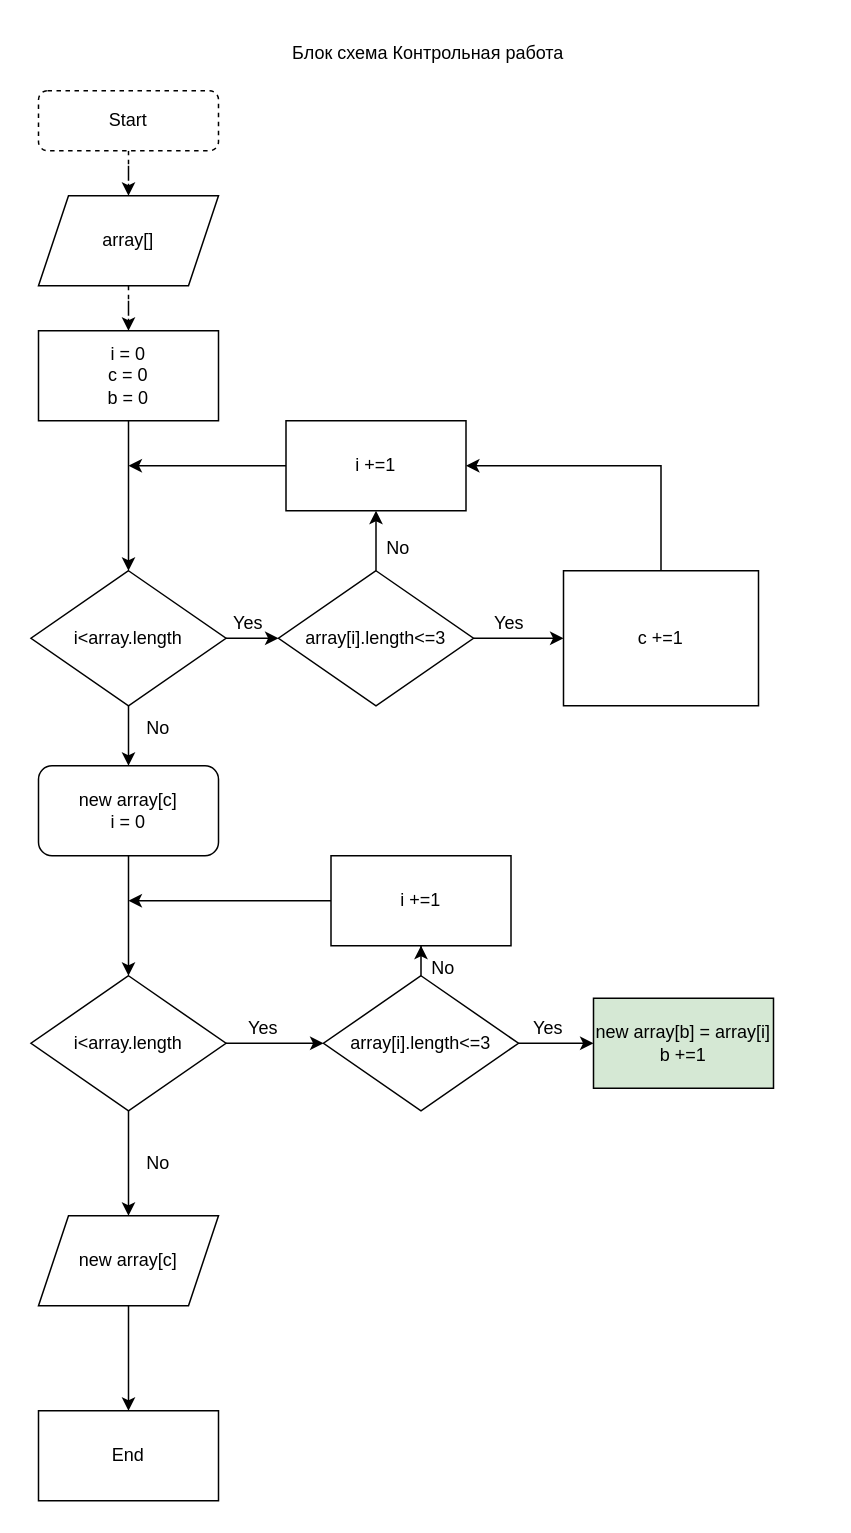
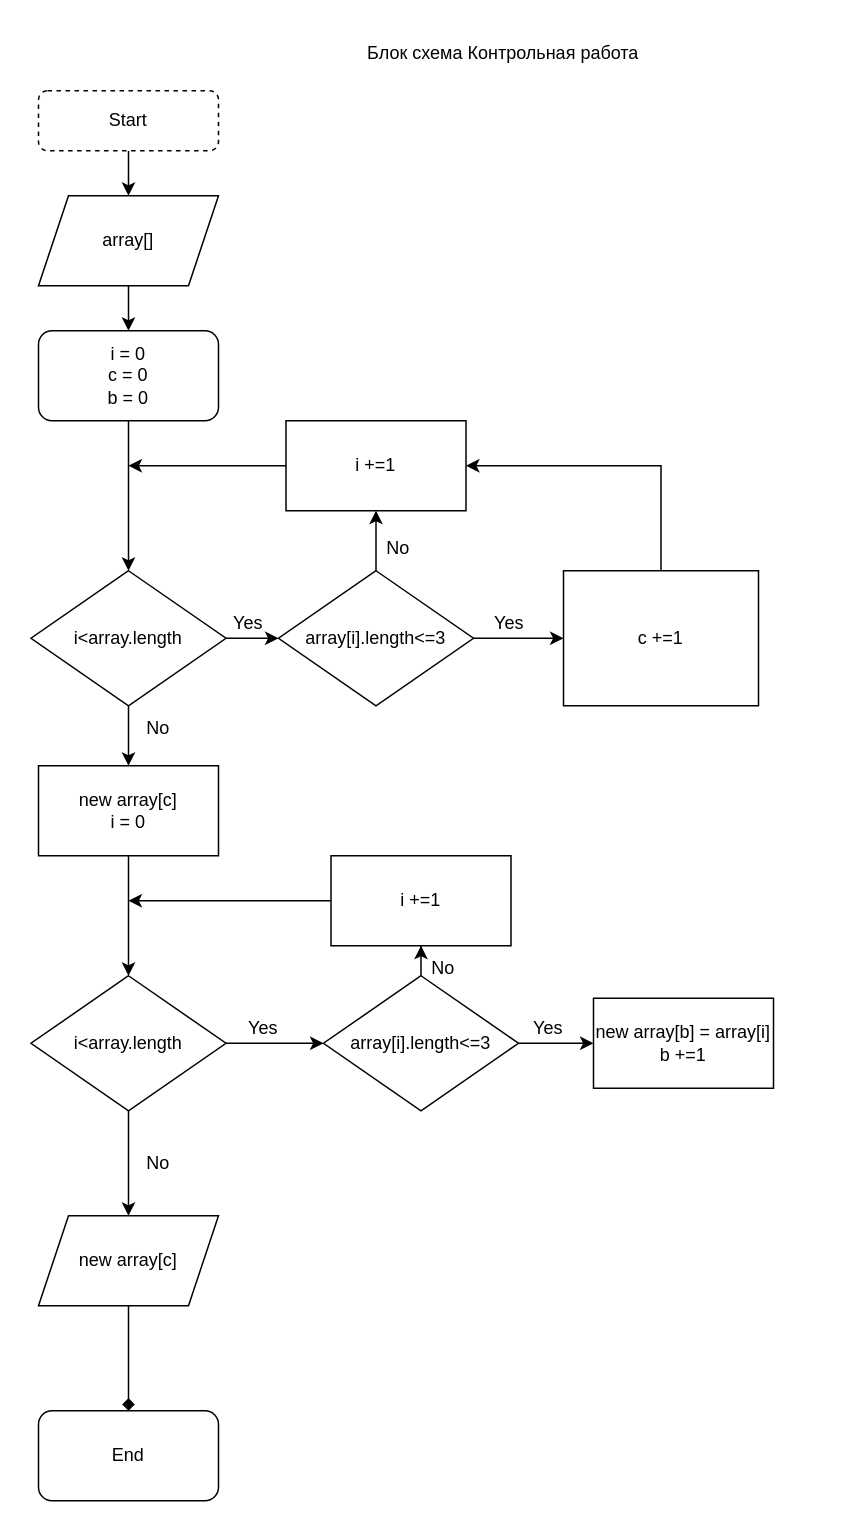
node "Блок схема Контрольная работа": moved (428, 53) -> (503, 53)
edge "Start" -> "array[]": style dashed -> solid
edge "array[]" -> "i = 0 c = 0 b = 0": style dashed -> solid
node "i = 0 c = 0 b = 0": shape rectangle -> rounded rectangle
node "new array[c] i = 0": shape rounded rectangle -> rectangle
node "new array[b] = array[i] b +=1": fillcolor #d5e8d4 -> #ffffff
edge "new array[c]" -> "End": arrowhead classic -> diamond
node "End": shape rectangle -> rounded rectangle
